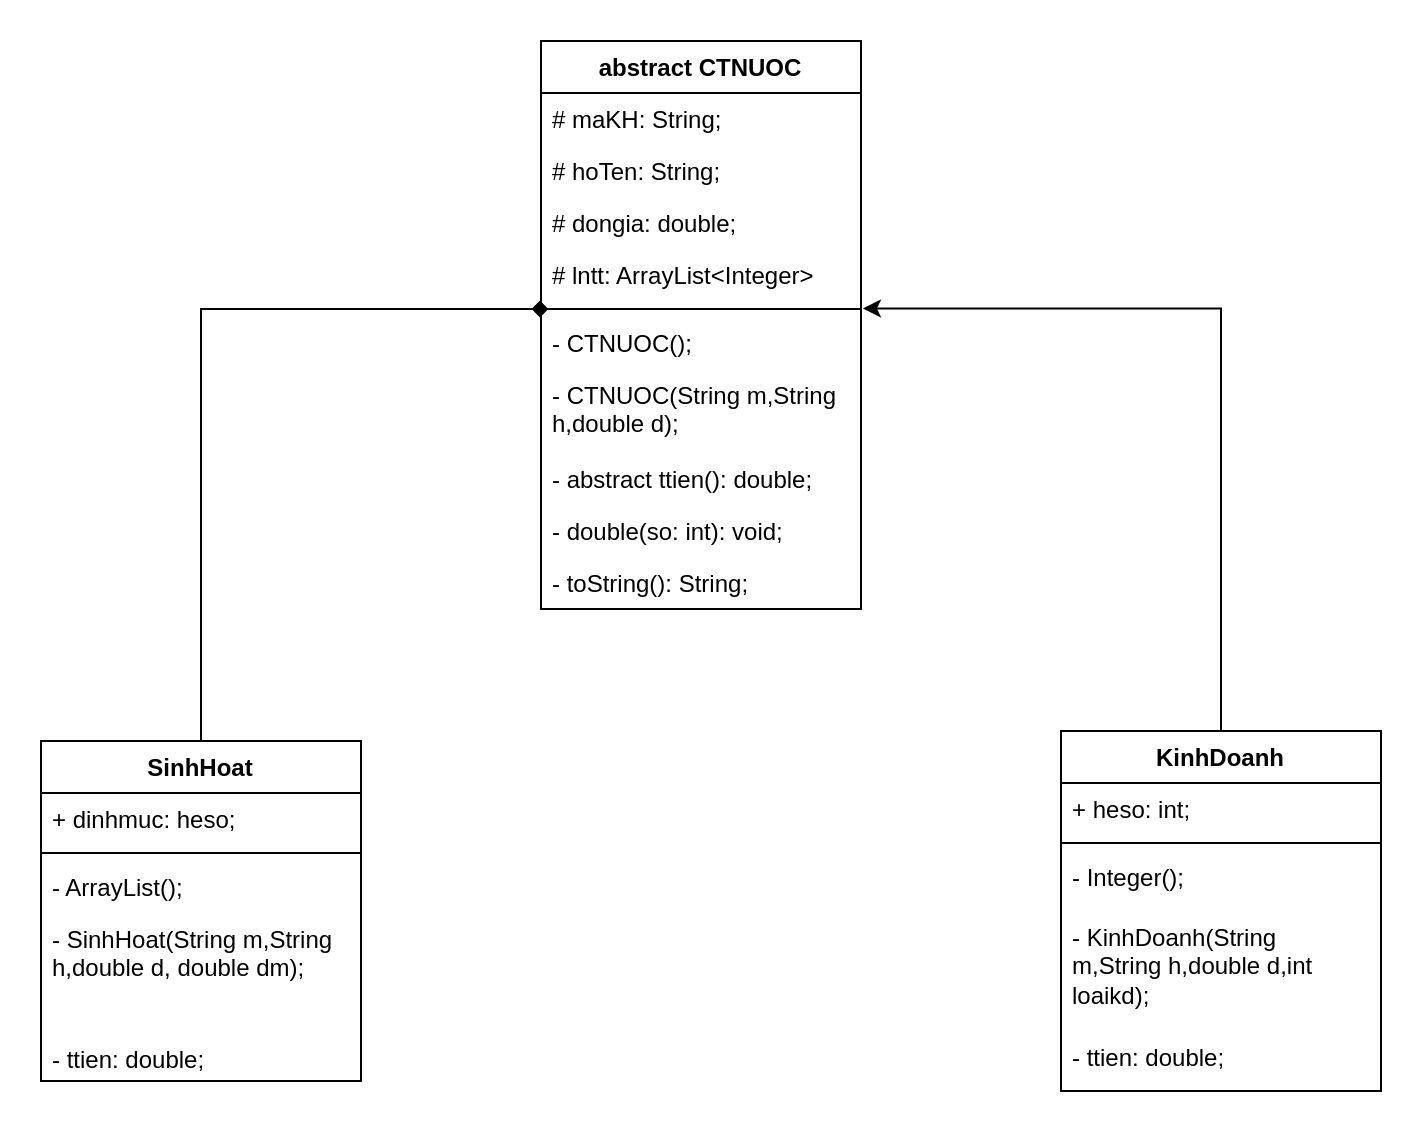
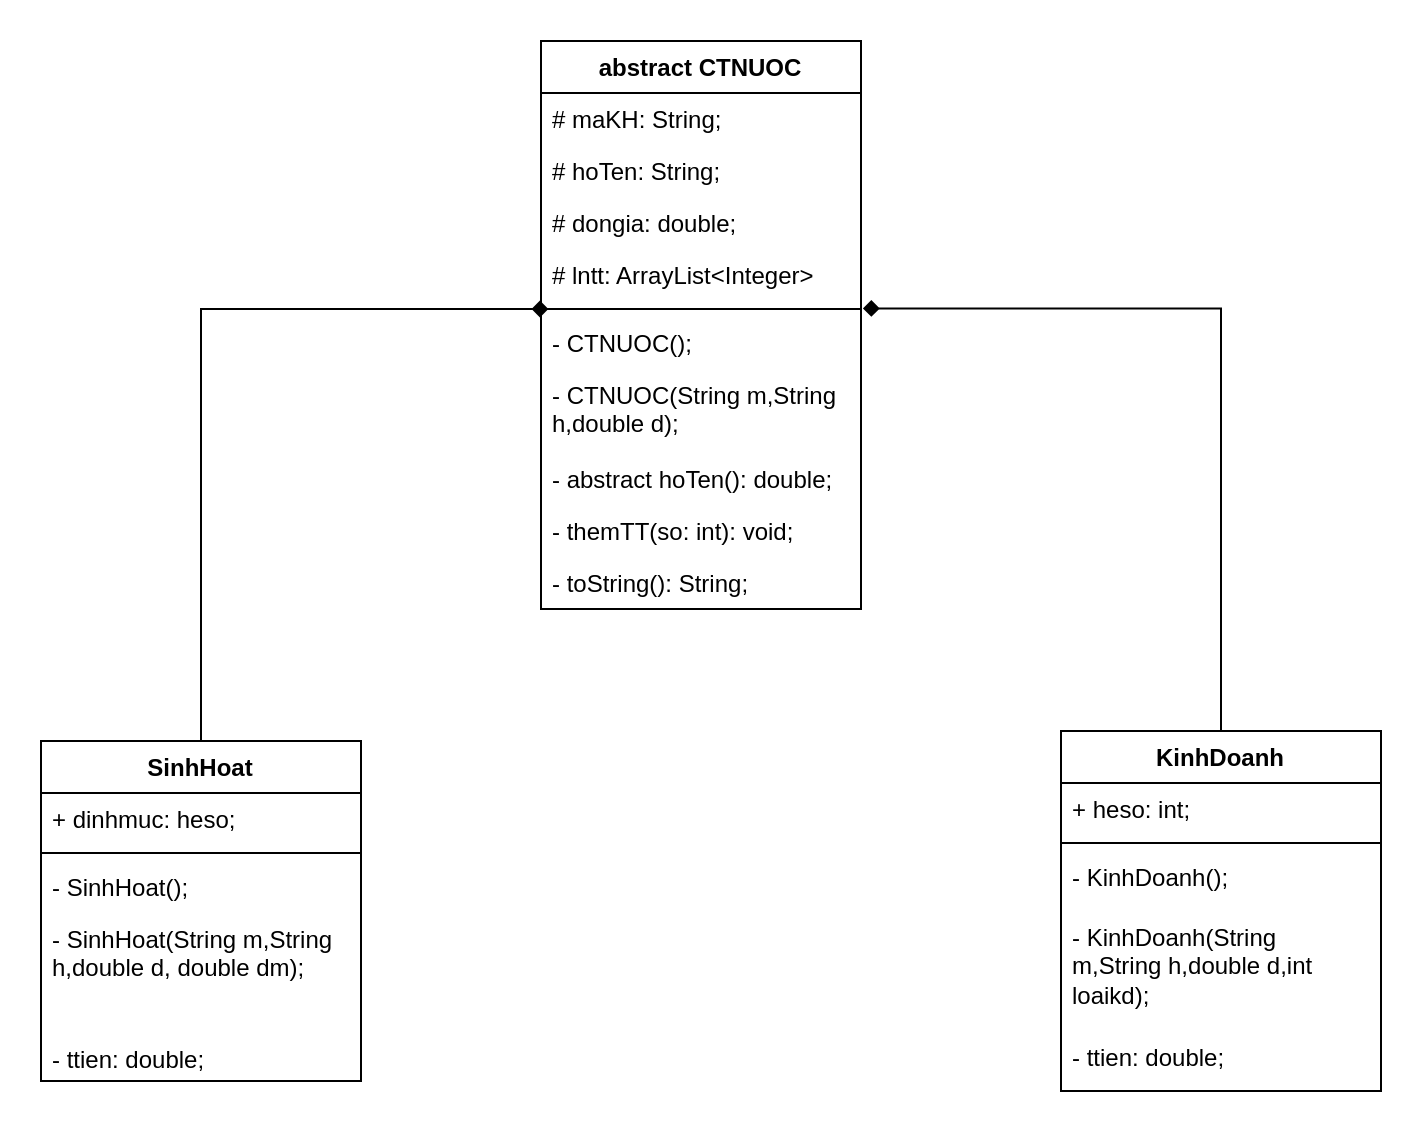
edge "KinhDoanh" -> "# lntt: ArrayList<Integer>": arrowhead classic -> diamond
node "- abstract ttien(): double;": label "- abstract ttien(): double;" -> "- abstract hoTen(): double;"
node "- double(so: int): void;": label "- double(so: int): void;" -> "- themTT(so: int): void;"
node "- Integer();": label "- Integer();" -> "- KinhDoanh();"
node "- ArrayList();": label "- ArrayList();" -> "- SinhHoat();"
